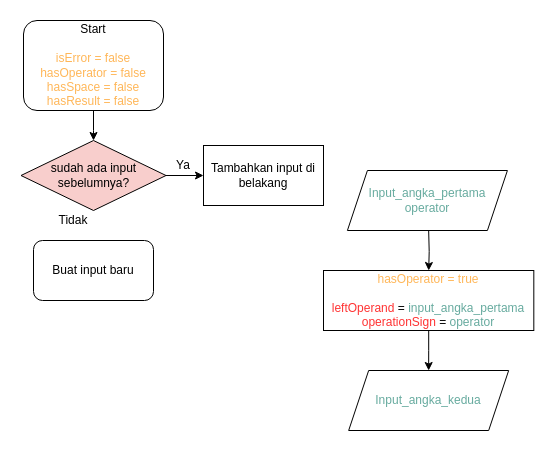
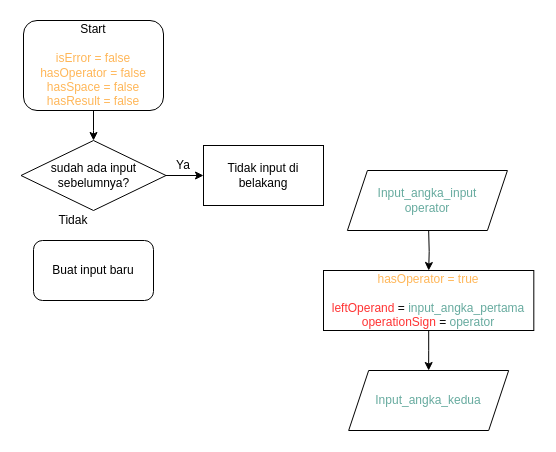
node "sudah ada input sebelumnya?": fillcolor #f8cecc -> #ffffff
node "Tambahkan input di belakang": label "Tambahkan input di belakang" -> "Tidak input di belakang"
node "Input_angka_pertama operator": label "Input_angka_pertama operator" -> "Input_angka_input operator"
